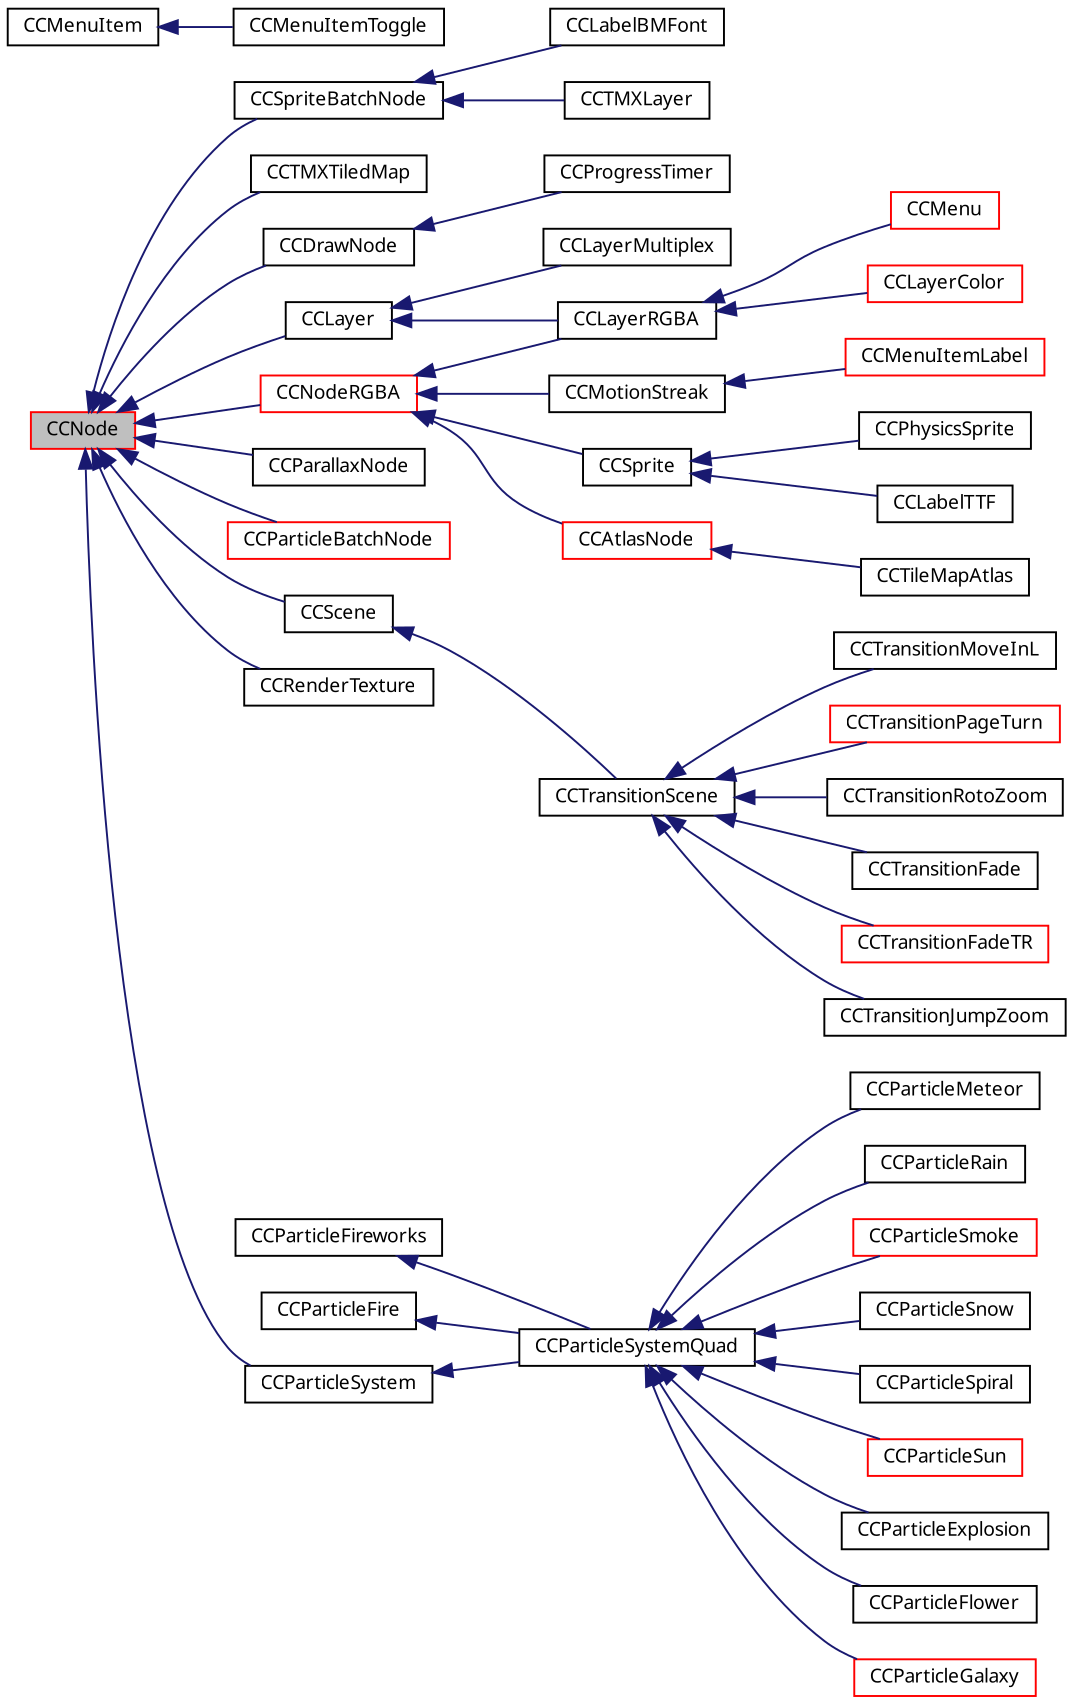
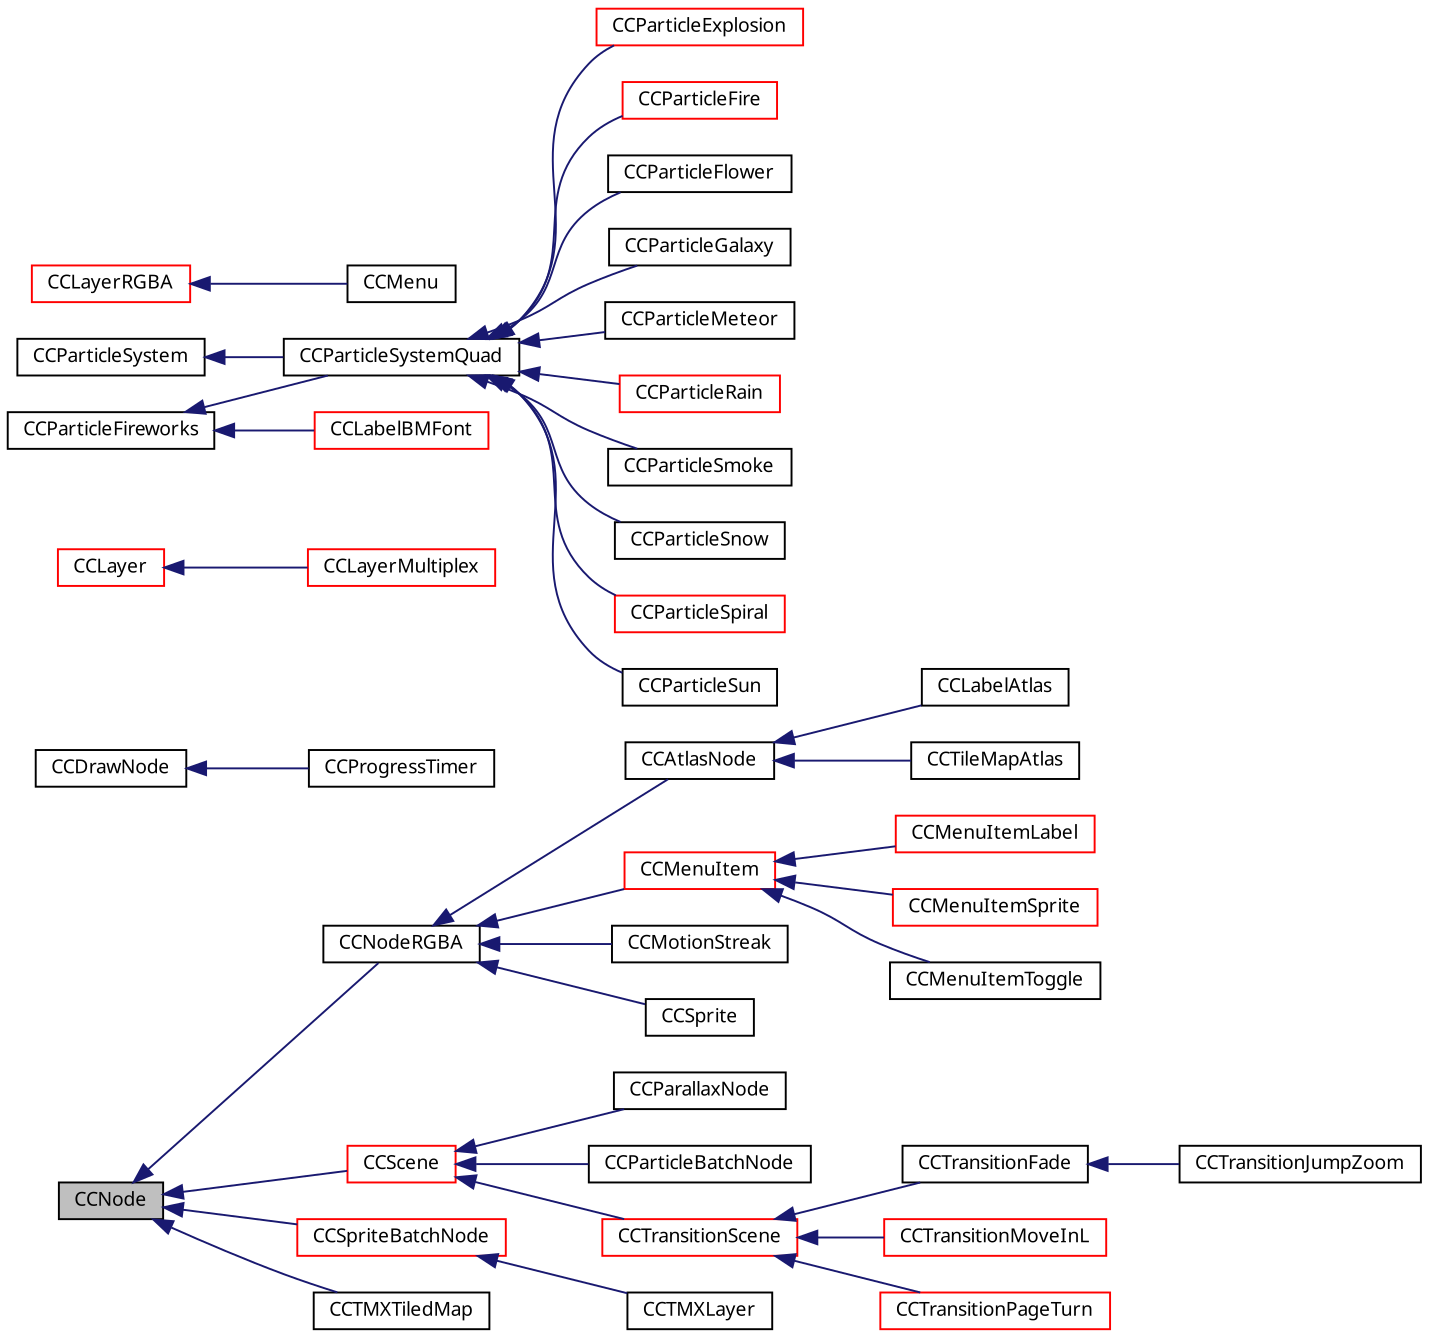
node "CCMenuItem": color black -> red
node "CCLabelBMFont": color black -> red
edge "CCLabelBMFont" -> "CCSpriteBatchNode": now "CCLabelBMFont" -> "CCParticleFireworks"
node "CCSpriteBatchNode": color black -> red
node "CCMenu": color red -> black
node "CCLayerMultiplex": color black -> red
node "CCLayerColor": removed
node "CCLayer": color black -> red
edge "CCLayerRGBA" -> "CCLayer": removed
node "CCLayerRGBA": color black -> red
edge "CCDrawNode" -> "CCNode": removed
edge "CCLayerRGBA" -> "CCNodeRGBA": now "CCMenuItem" -> "CCNodeRGBA"
edge "CCLayer" -> "CCNode": removed
edge "CCMenuItemLabel" -> "CCMotionStreak": now "CCMenuItemLabel" -> "CCMenuItem"
node "CCNodeRGBA": color red -> black
node "CCNode": color red -> black
node "CCPhysicsSprite": removed
edge "CCParallaxNode" -> "CCNode": now "CCParallaxNode" -> "CCScene"
edge "CCParticleBatchNode" -> "CCNode": now "CCParticleBatchNode" -> "CCScene"
node "CCLabelTTF": removed
node "CCParticleBatchNode": color red -> black
node "CCAtlasNode": color red -> black
node "CCScene": color black -> red
node "CCTransitionMoveInL": color black -> red
node "CCRenderTexture": removed
node "CCLabelAtlas": added
node "CCTransitionScene": color black -> red
node "CCTransitionRotoZoom": removed
node "CCMenuItemSprite": added
edge "CCTransitionJumpZoom" -> "CCTransitionScene": now "CCTransitionJumpZoom" -> "CCTransitionFade"
edge "CCParticleSystem" -> "CCNode": removed
node "CCTransitionFadeTR": removed
node "CCParticleRain": color black -> red
node "CCParticleSmoke": color red -> black
node "CCParticleFire": color black -> red
edge "CCParticleSystemQuad" -> "CCParticleFire": reversed
node "CCParticleSpiral": color black -> red
node "CCParticleSun": color red -> black
node "CCParticleExplosion": color black -> red
node "CCParticleGalaxy": color red -> black
